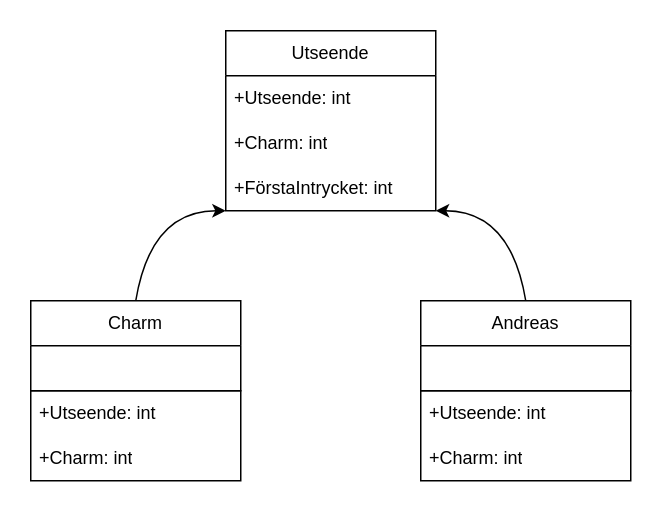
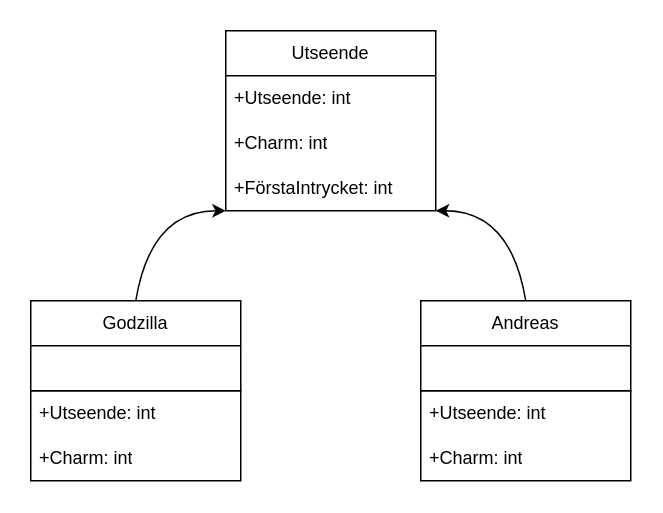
node "Charm": label "Charm" -> "Godzilla"
